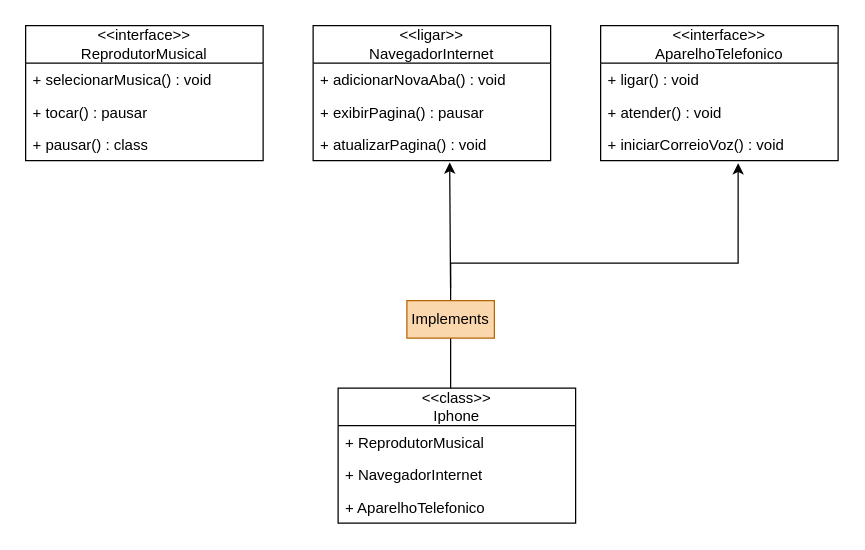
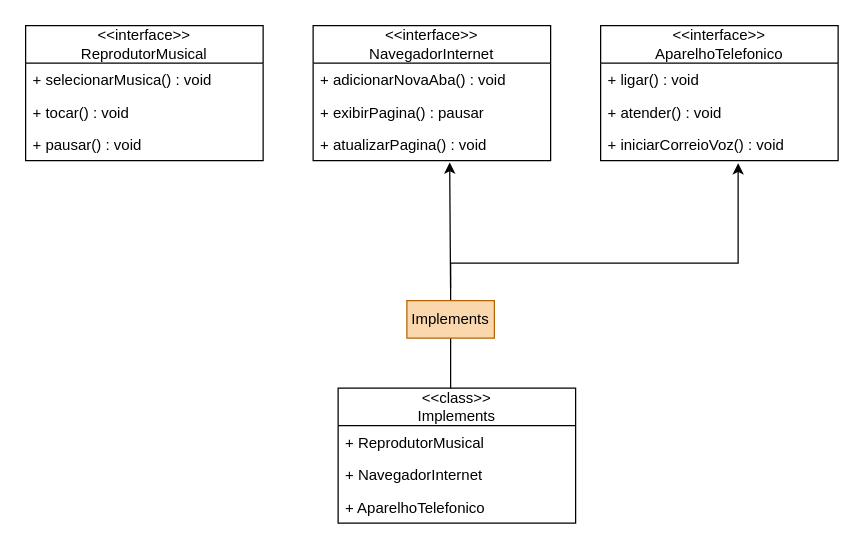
node "<<ligar>> NavegadorInternet": label "<<ligar>> NavegadorInternet" -> "<<interface>> NavegadorInternet"
node "+ tocar() : pausar": label "+ tocar() : pausar" -> "+ tocar() : void"
node "+ pausar() : class": label "+ pausar() : class" -> "+ pausar() : void"
node "<<class>> Iphone": label "<<class>> Iphone" -> "<<class>> Implements"
